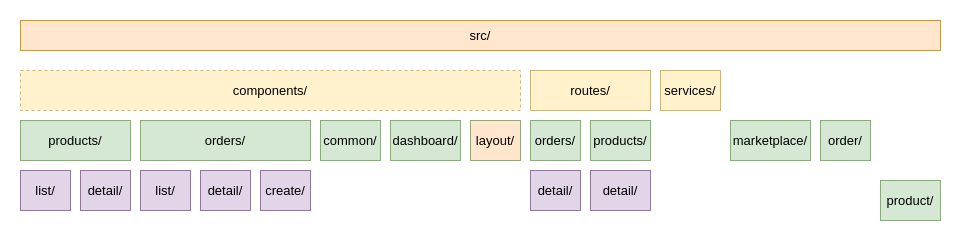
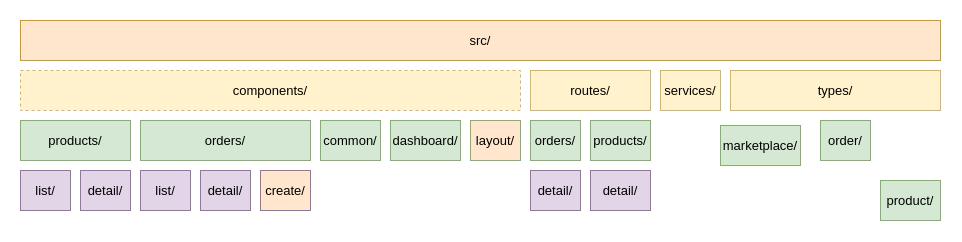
node "src/": size 920x30 -> 920x40
node "types/": added
node "marketplace/": moved (771, 141) -> (761, 146)
node "create/": fillcolor #e1d5e7 -> #ffe6cc
